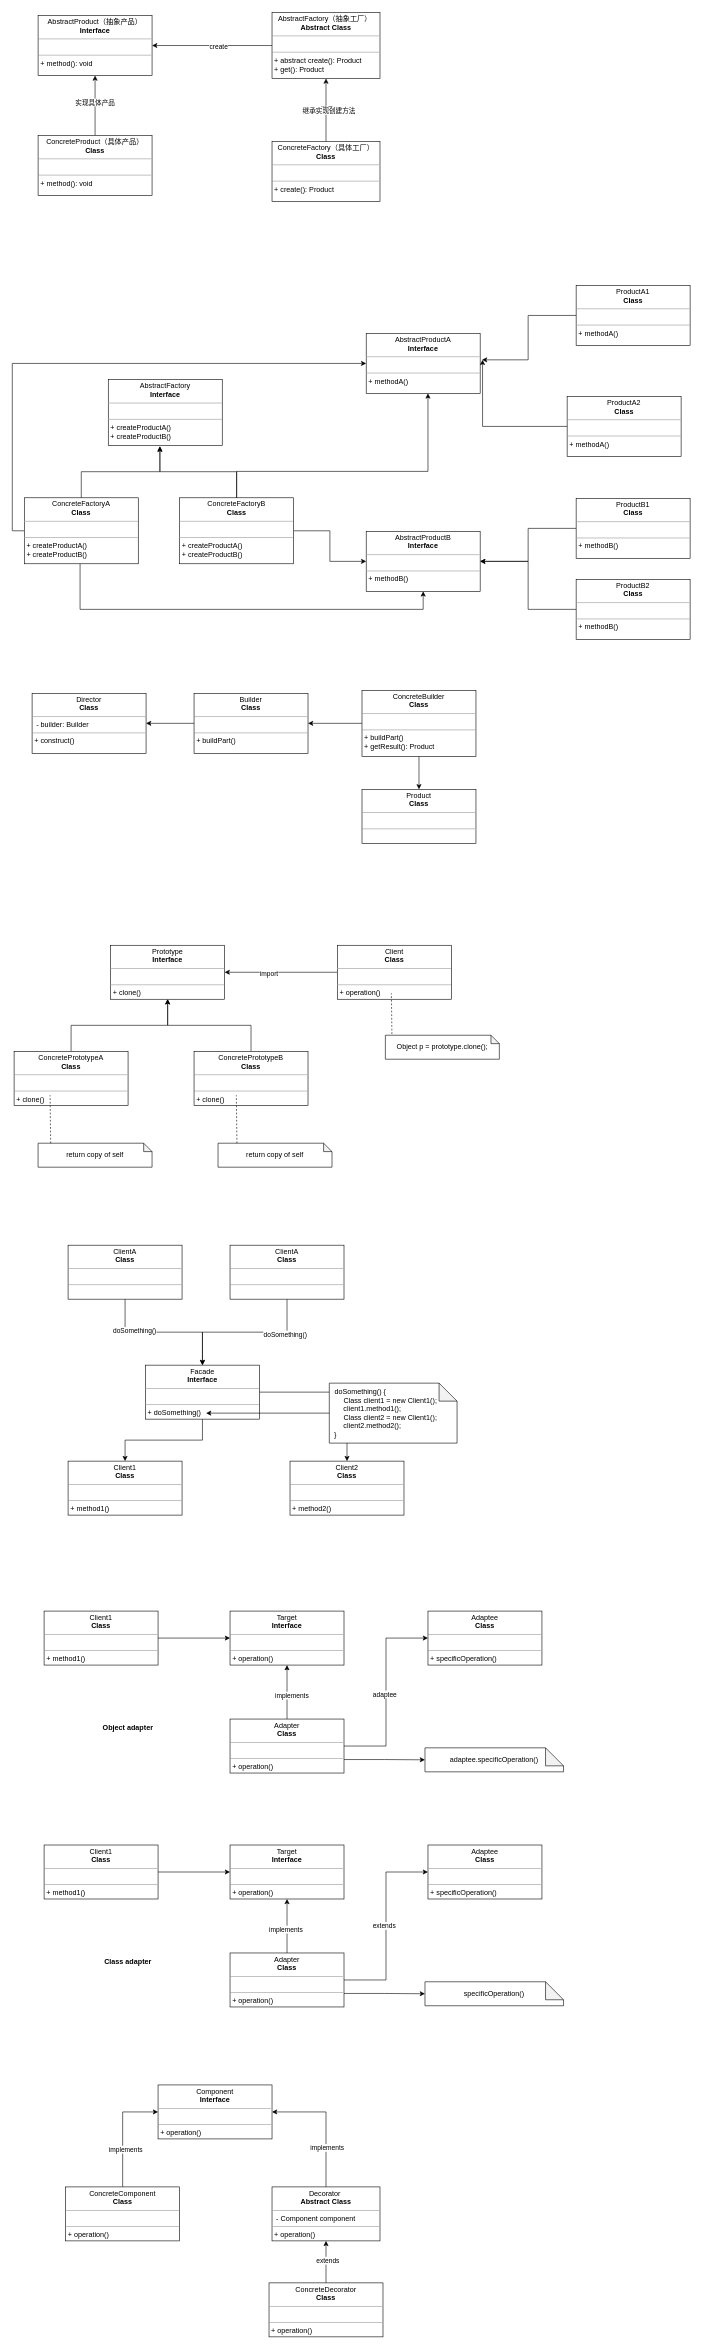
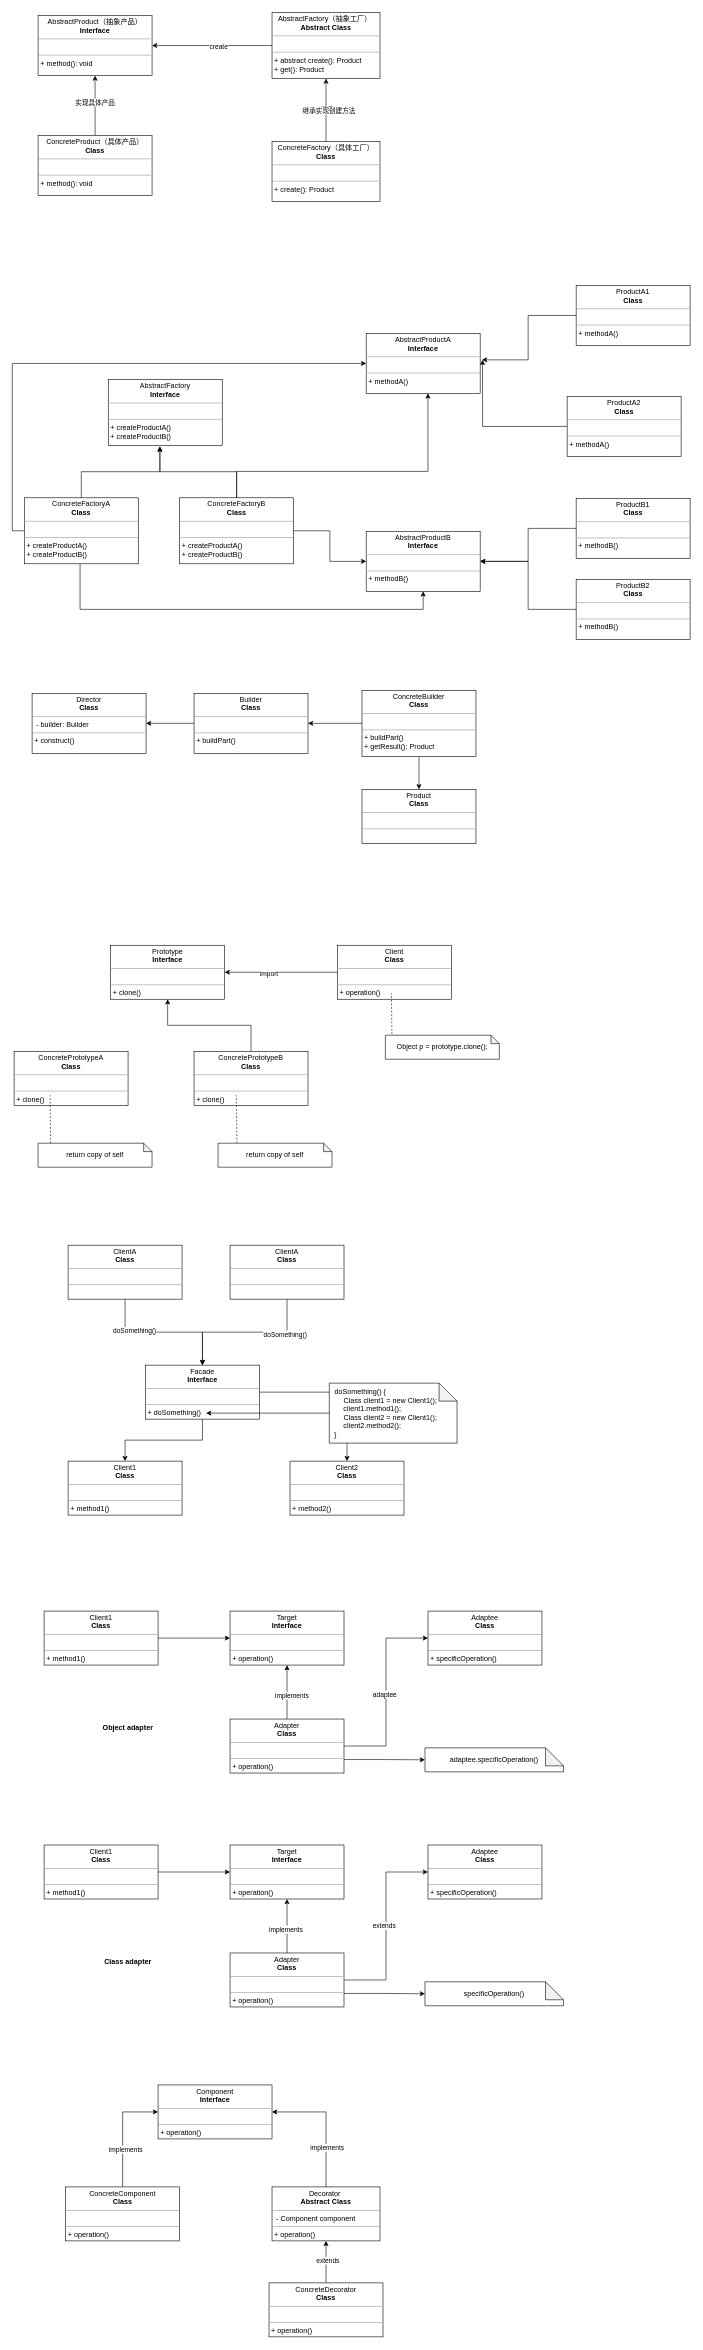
edge "ConcretePrototypeA Class + clone()" -> "Prototype Interface + clone()": removed
